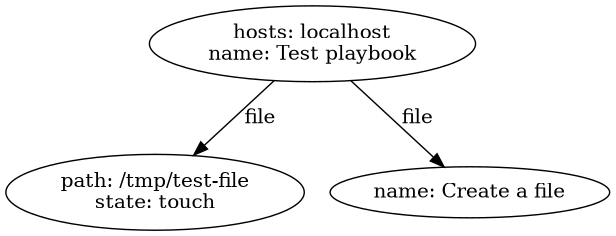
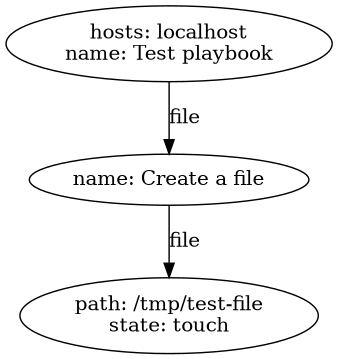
edge "hosts: localhost name: Test playbook" -> "path: /tmp/test-file state: touch": now "name: Create a file" -> "path: /tmp/test-file state: touch"
